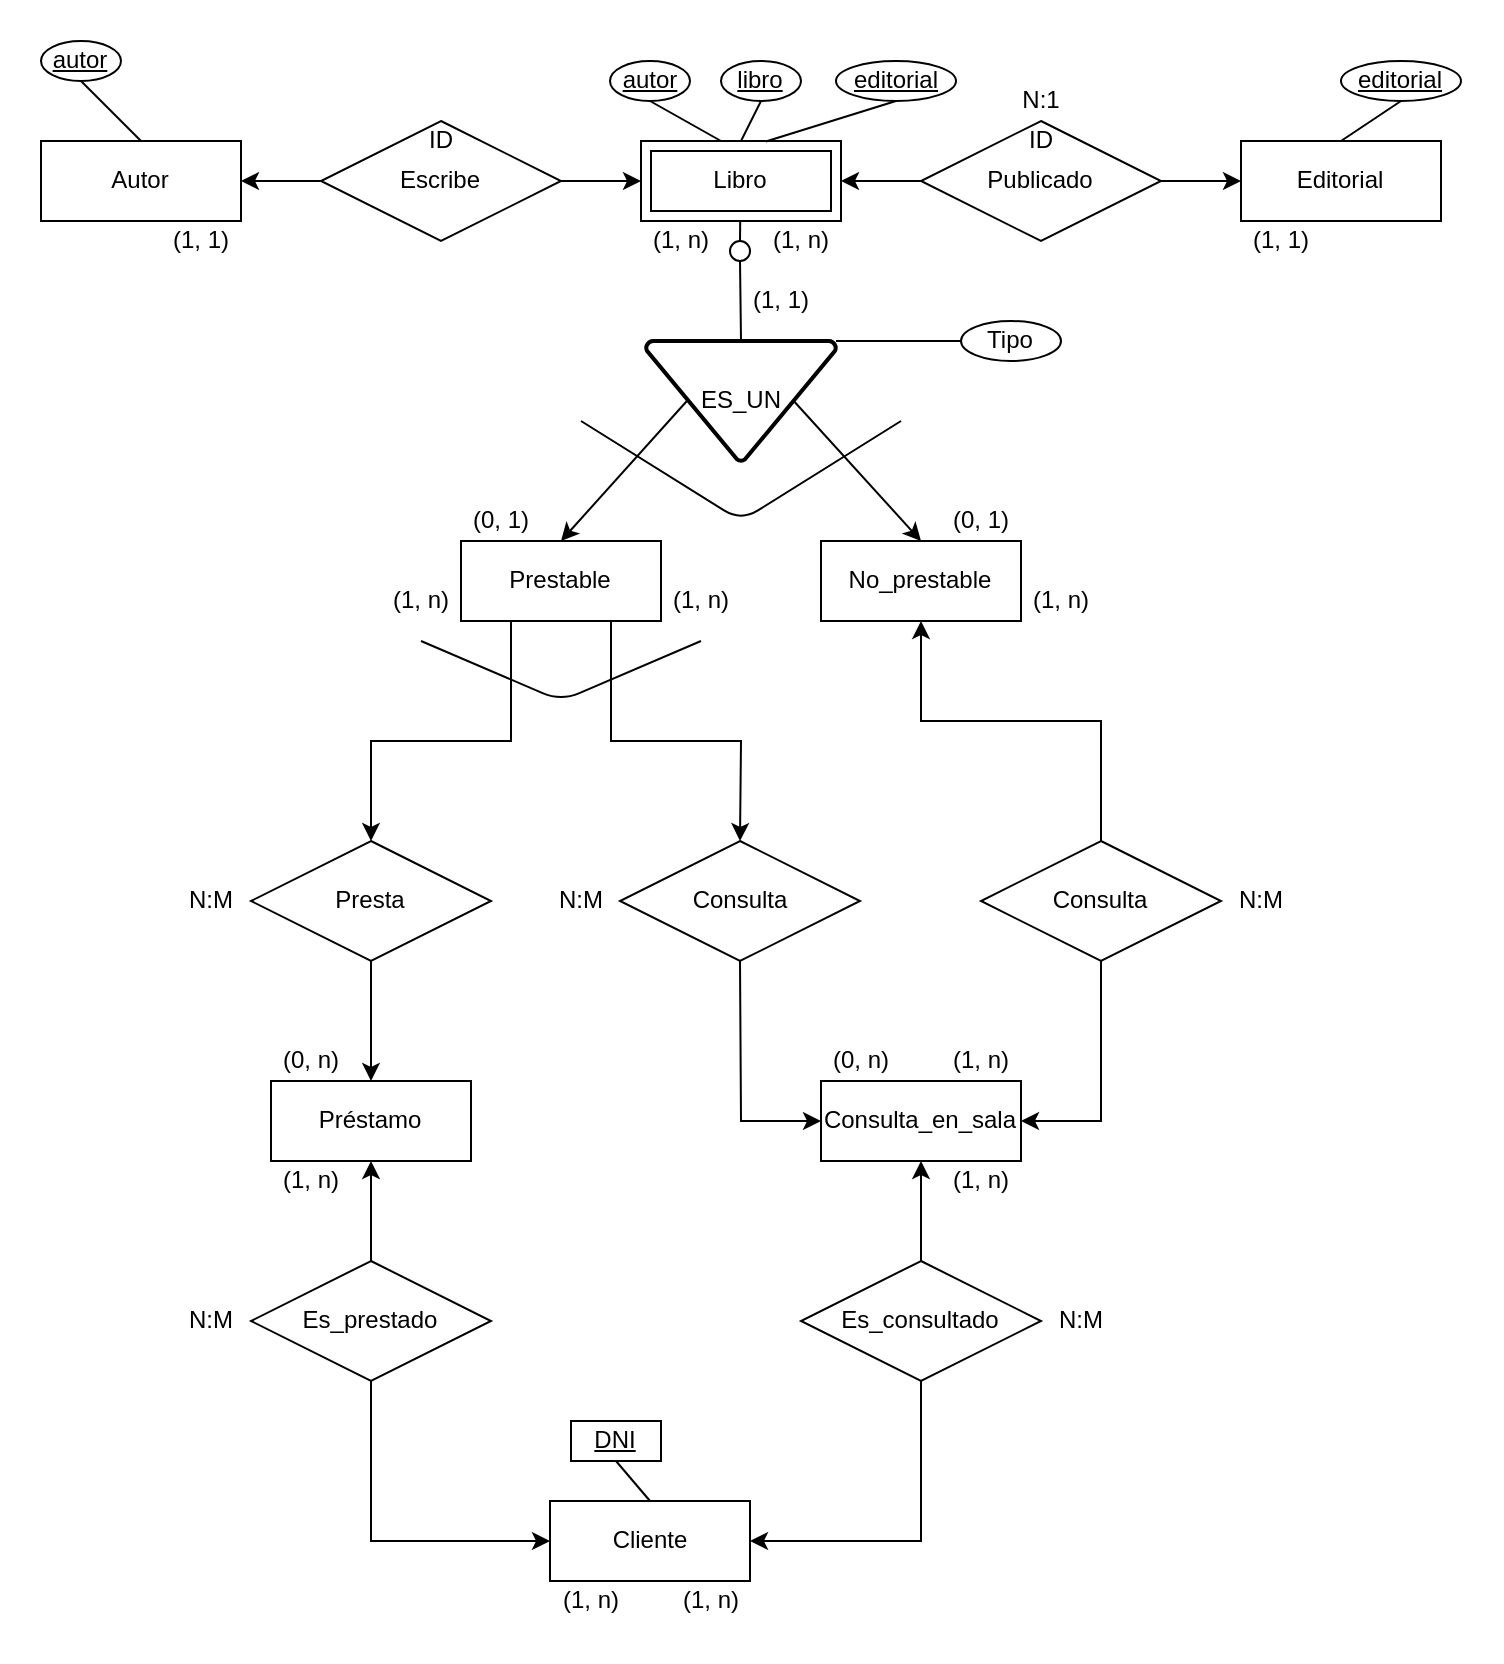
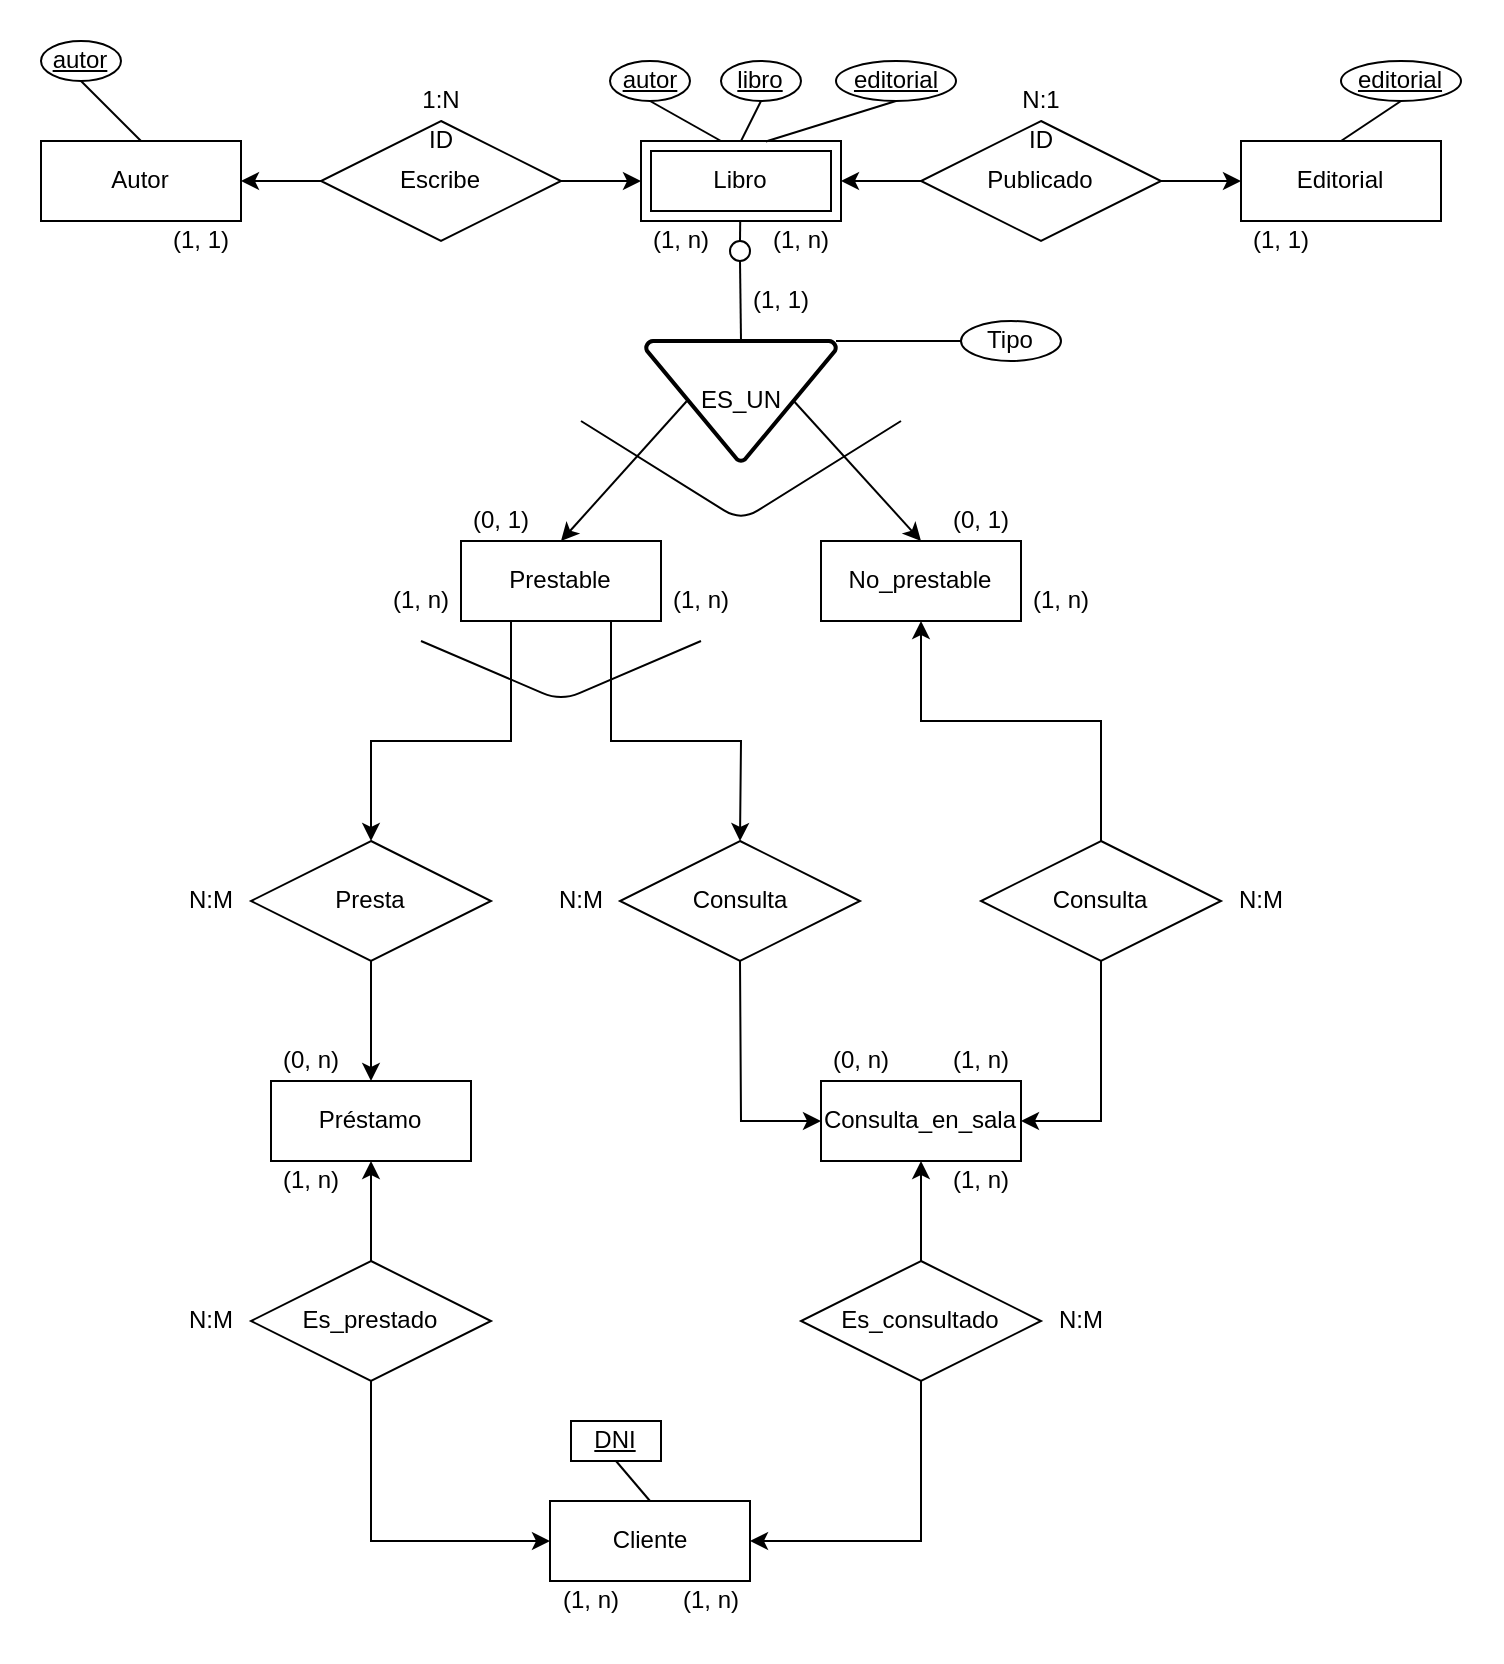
node "1:N": added
